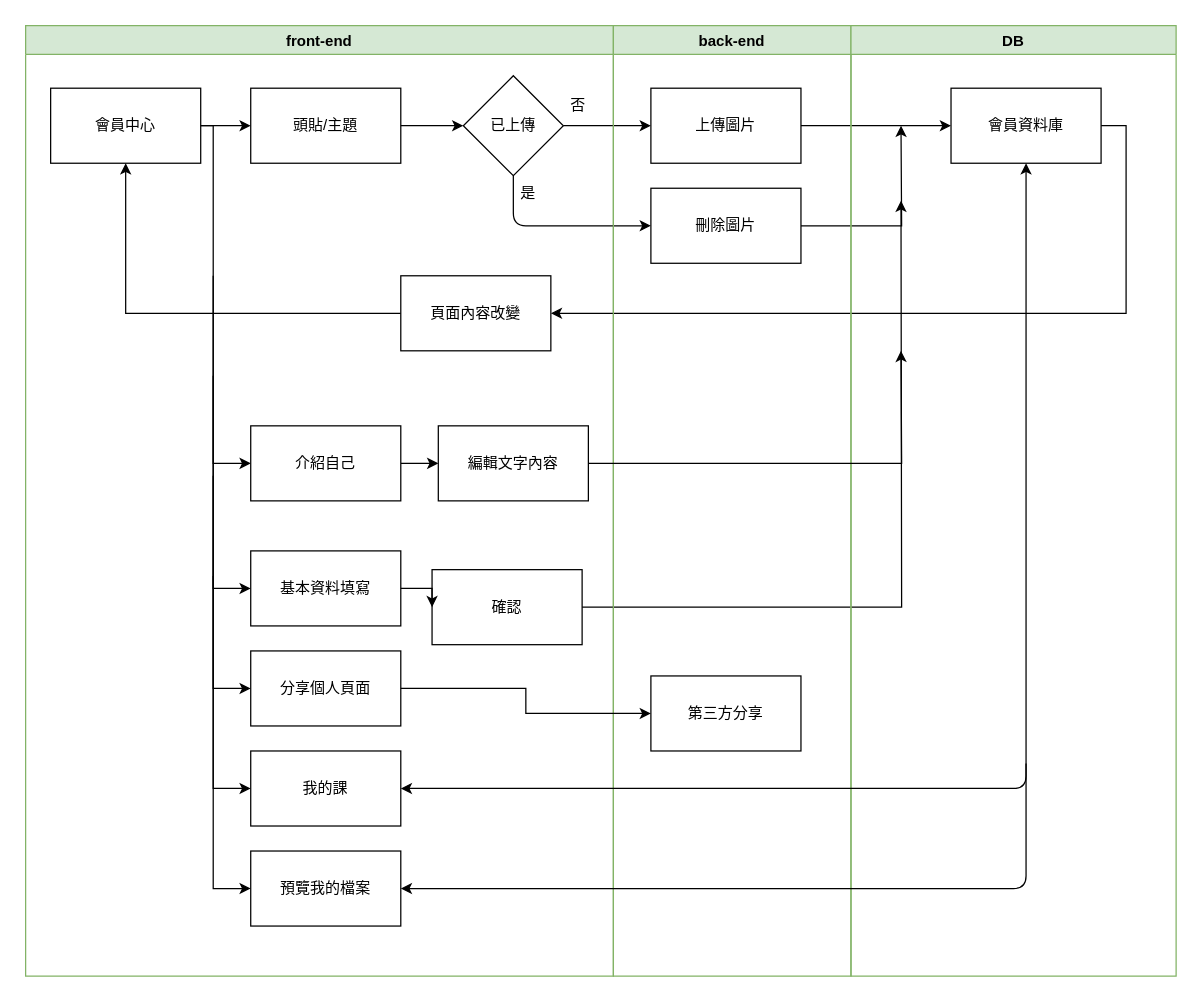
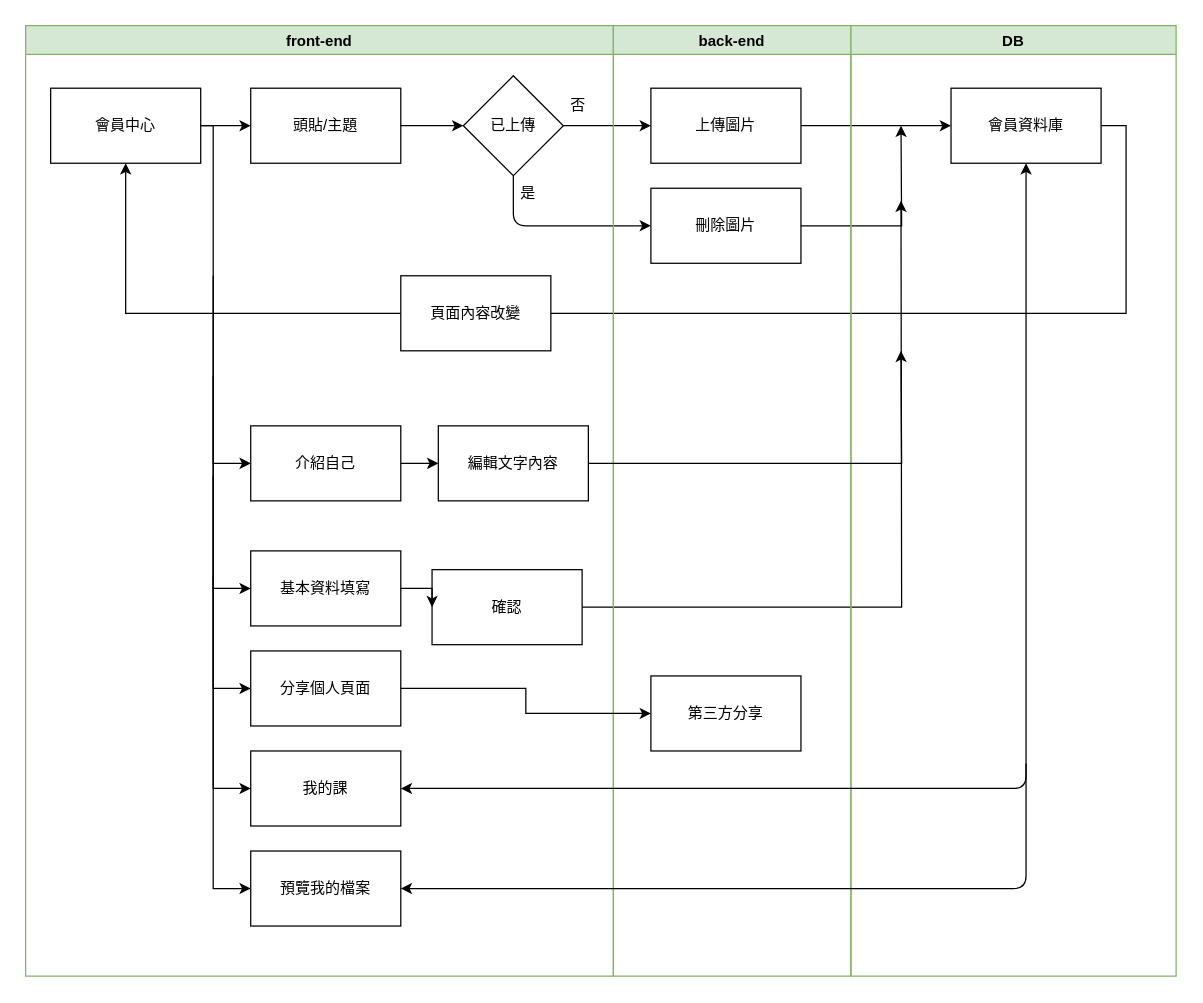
edge "會員資料庫" -> "頁面內容改變": arrowhead classic -> none
